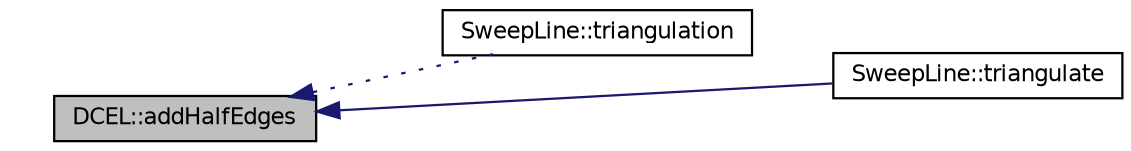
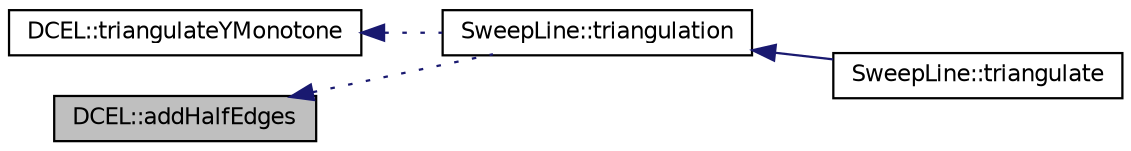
node "DCEL::triangulateYMonotone": added
edge "SweepLine::triangulate" -> "DCEL::addHalfEdges": now "SweepLine::triangulate" -> "SweepLine::triangulation"
